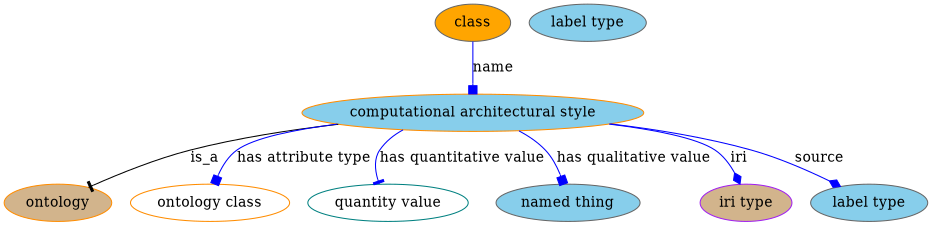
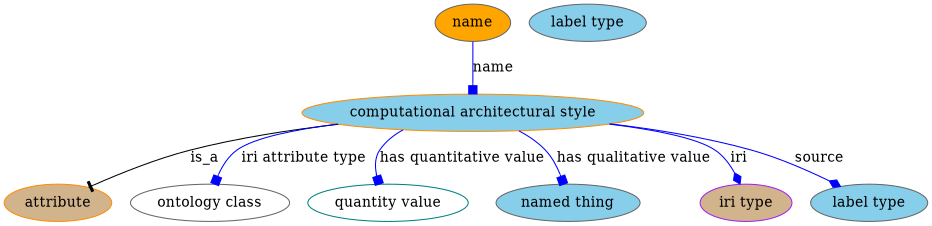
node "class": label "class" -> "name"
edge "computational architectural style" -> "quantity value": arrowhead tee -> box
edge "computational architectural style" -> "ontology class": label "has attribute type" -> "iri attribute type"
node "ontology": label "ontology" -> "attribute"
node "ontology class": color darkorange -> gray40
